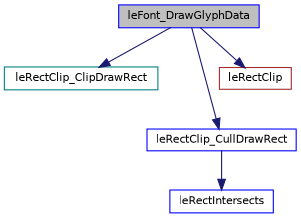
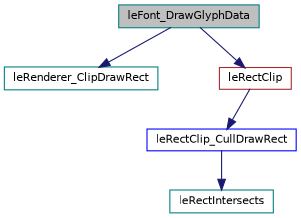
node "leFont_DrawGlyphData": color blue -> teal
edge "leFont_DrawGlyphData" -> "leRectClip_CullDrawRect": now "leRectClip" -> "leRectClip_CullDrawRect"
node "leRectClip_ClipDrawRect": label "leRectClip_ClipDrawRect" -> "leRenderer_ClipDrawRect"
node "leRectIntersects": color blue -> teal
